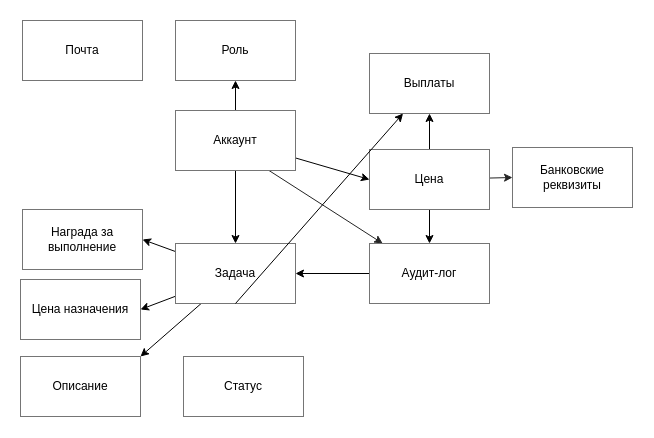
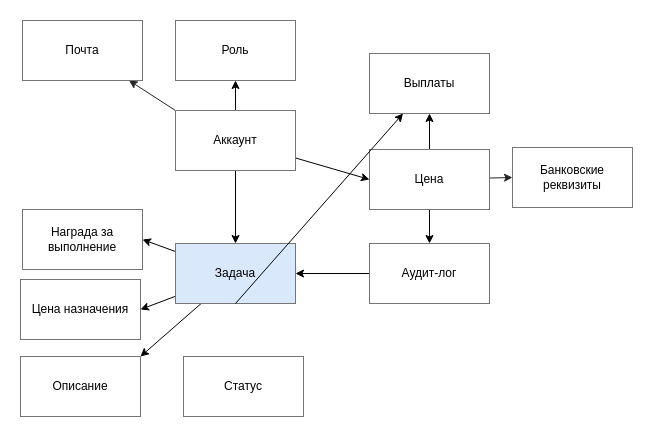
edge "Аккаунт" -> "Аудит-лог": now "Аккаунт" -> "Почта"
node "Задача": fillcolor #ffffff -> #dae8fc
